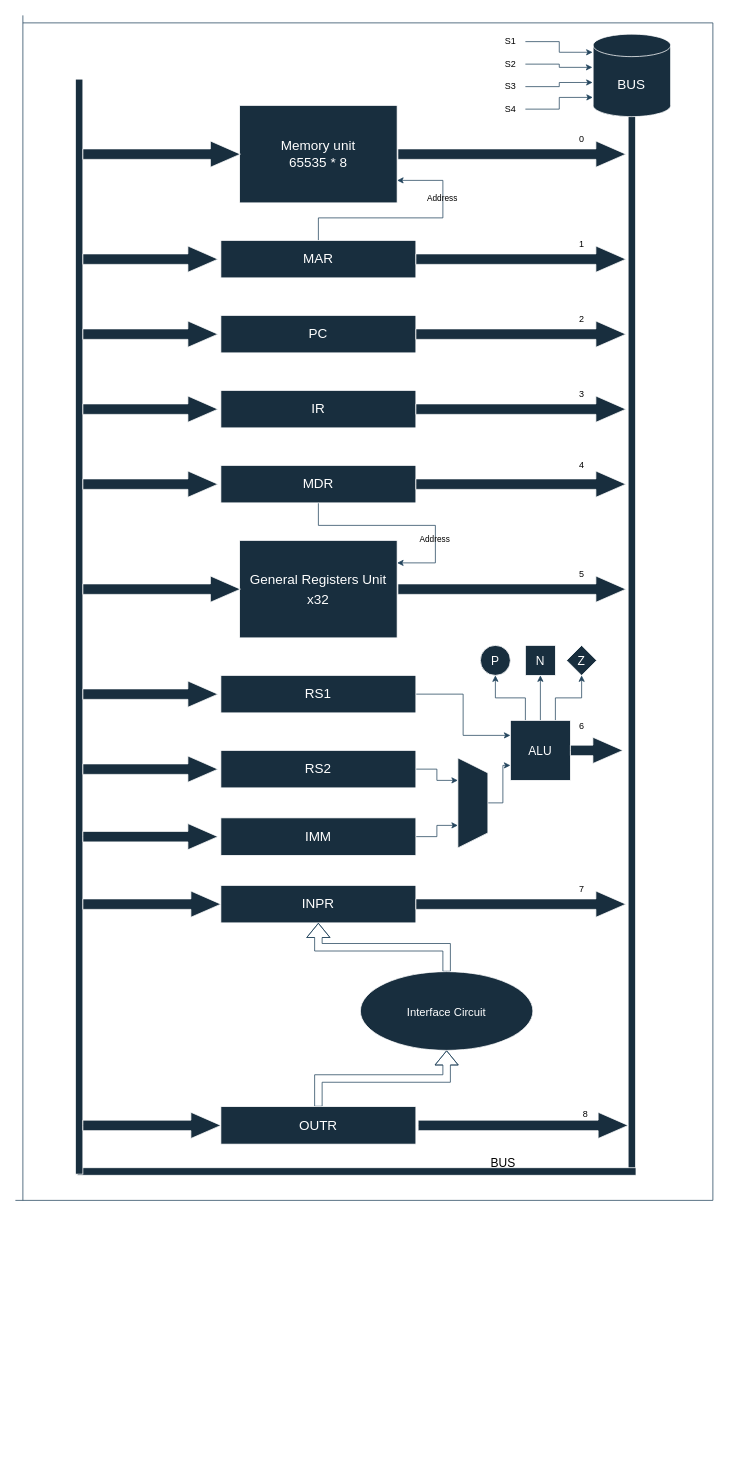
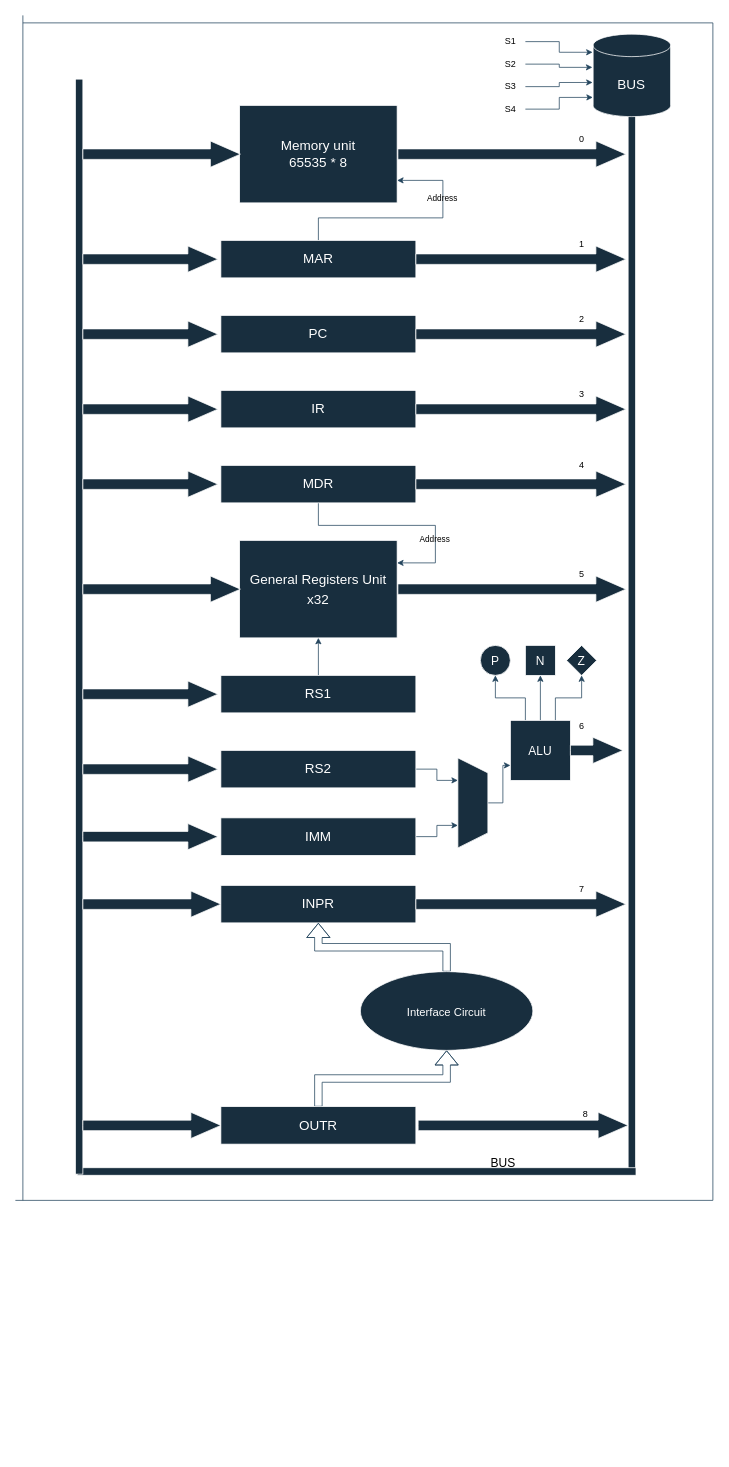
edge "RS1" -> "ALU": now "RS1" -> "General Registers Unit x32"
